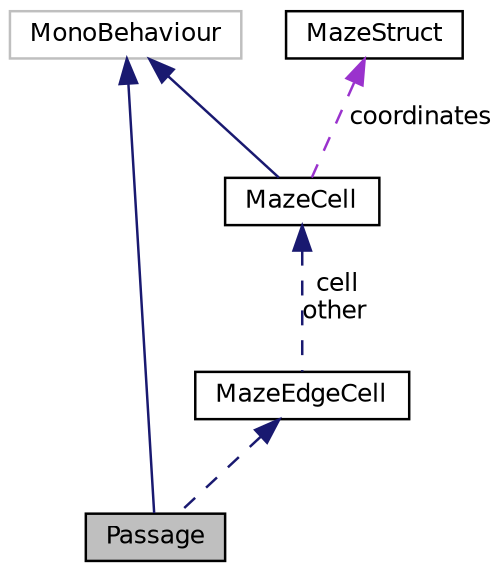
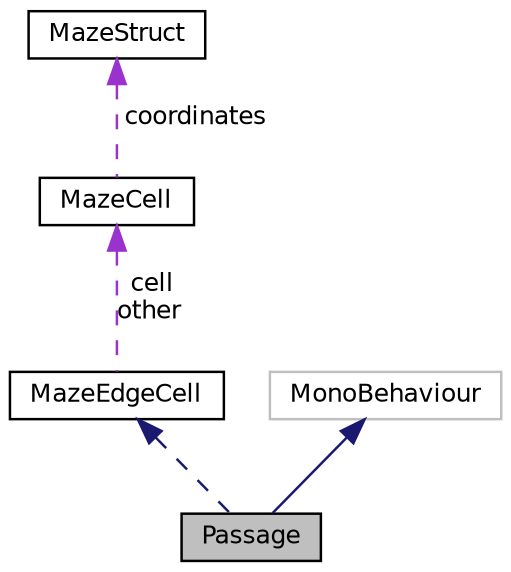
edge "MazeCell" -> "MonoBehaviour": removed
edge "MazeEdgeCell" -> "MazeCell": color midnightblue -> darkorchid3
